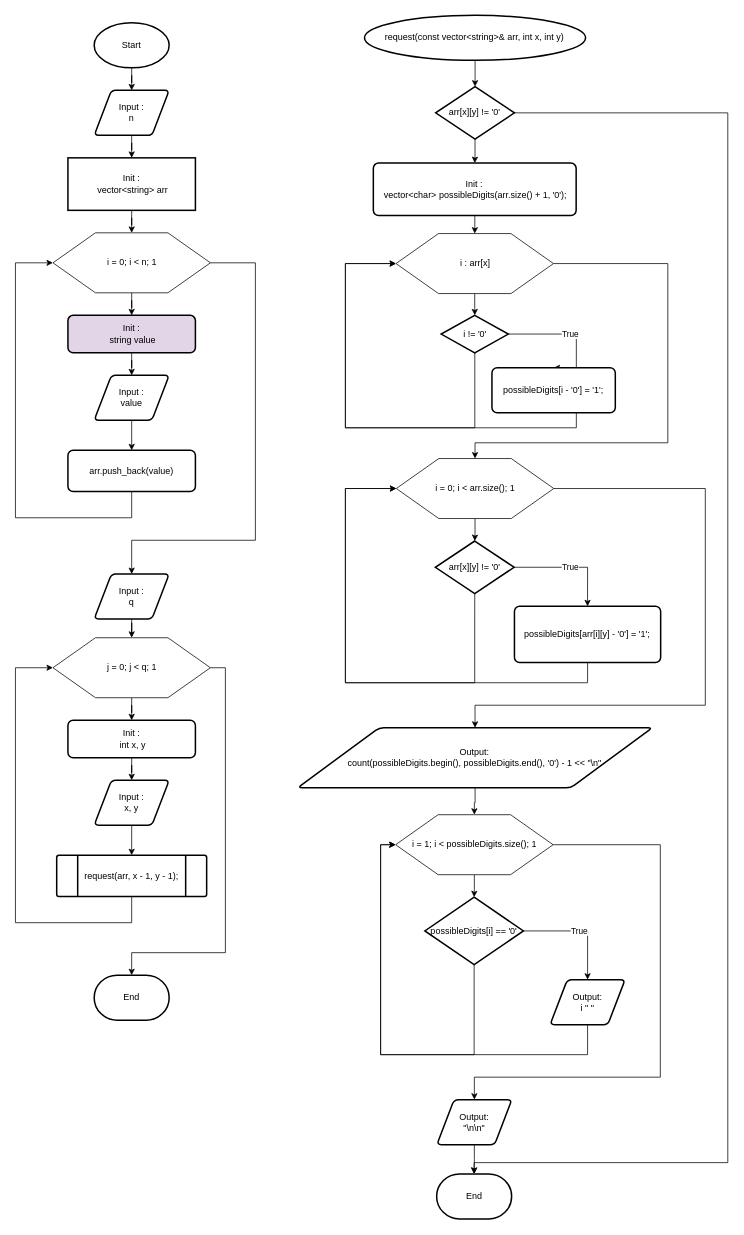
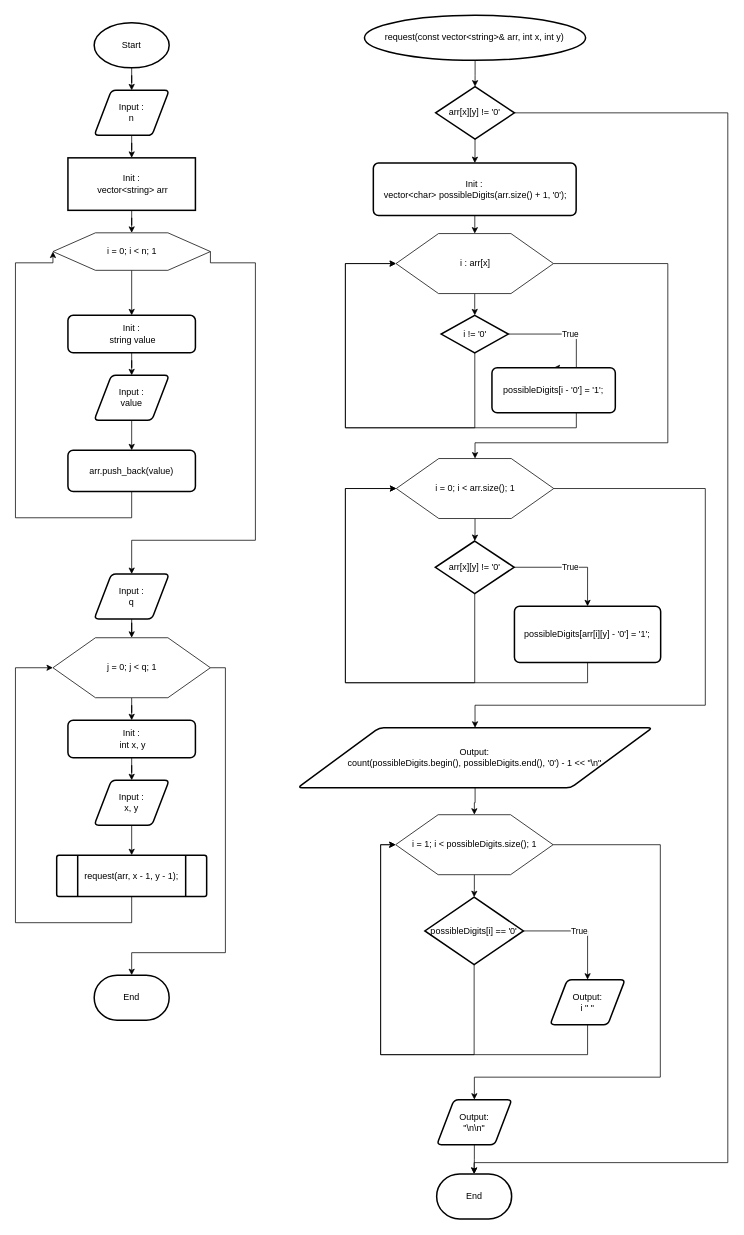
node "i = 0; i < n; 1": size 158x60 -> 158x38
node "Init : string value": fillcolor #e1d5e7 -> #ffffff
